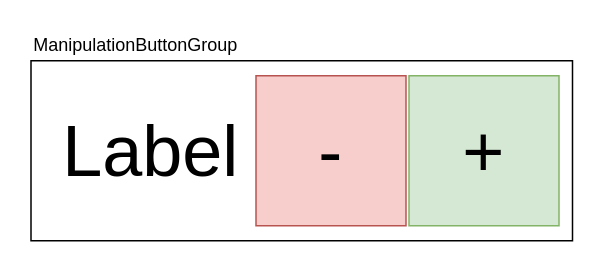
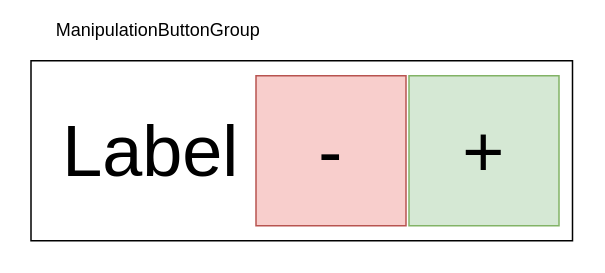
node "ManipulationButtonGroup": moved (301, 46) -> (323, 31)
